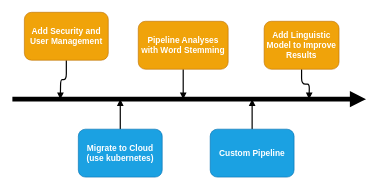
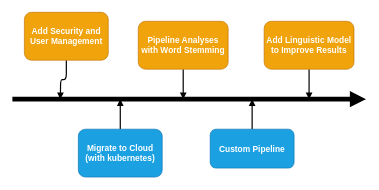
node "Add Linguistic Model to Improve Results": size 75x48 -> 90x48
node "Migrate to Cloud(use kubernetes)": label "Migrate to Cloud(use kubernetes)" -> "Migrate to Cloud(with kubernetes)"
node "Custom Pipeline": size 84x48 -> 84x39
